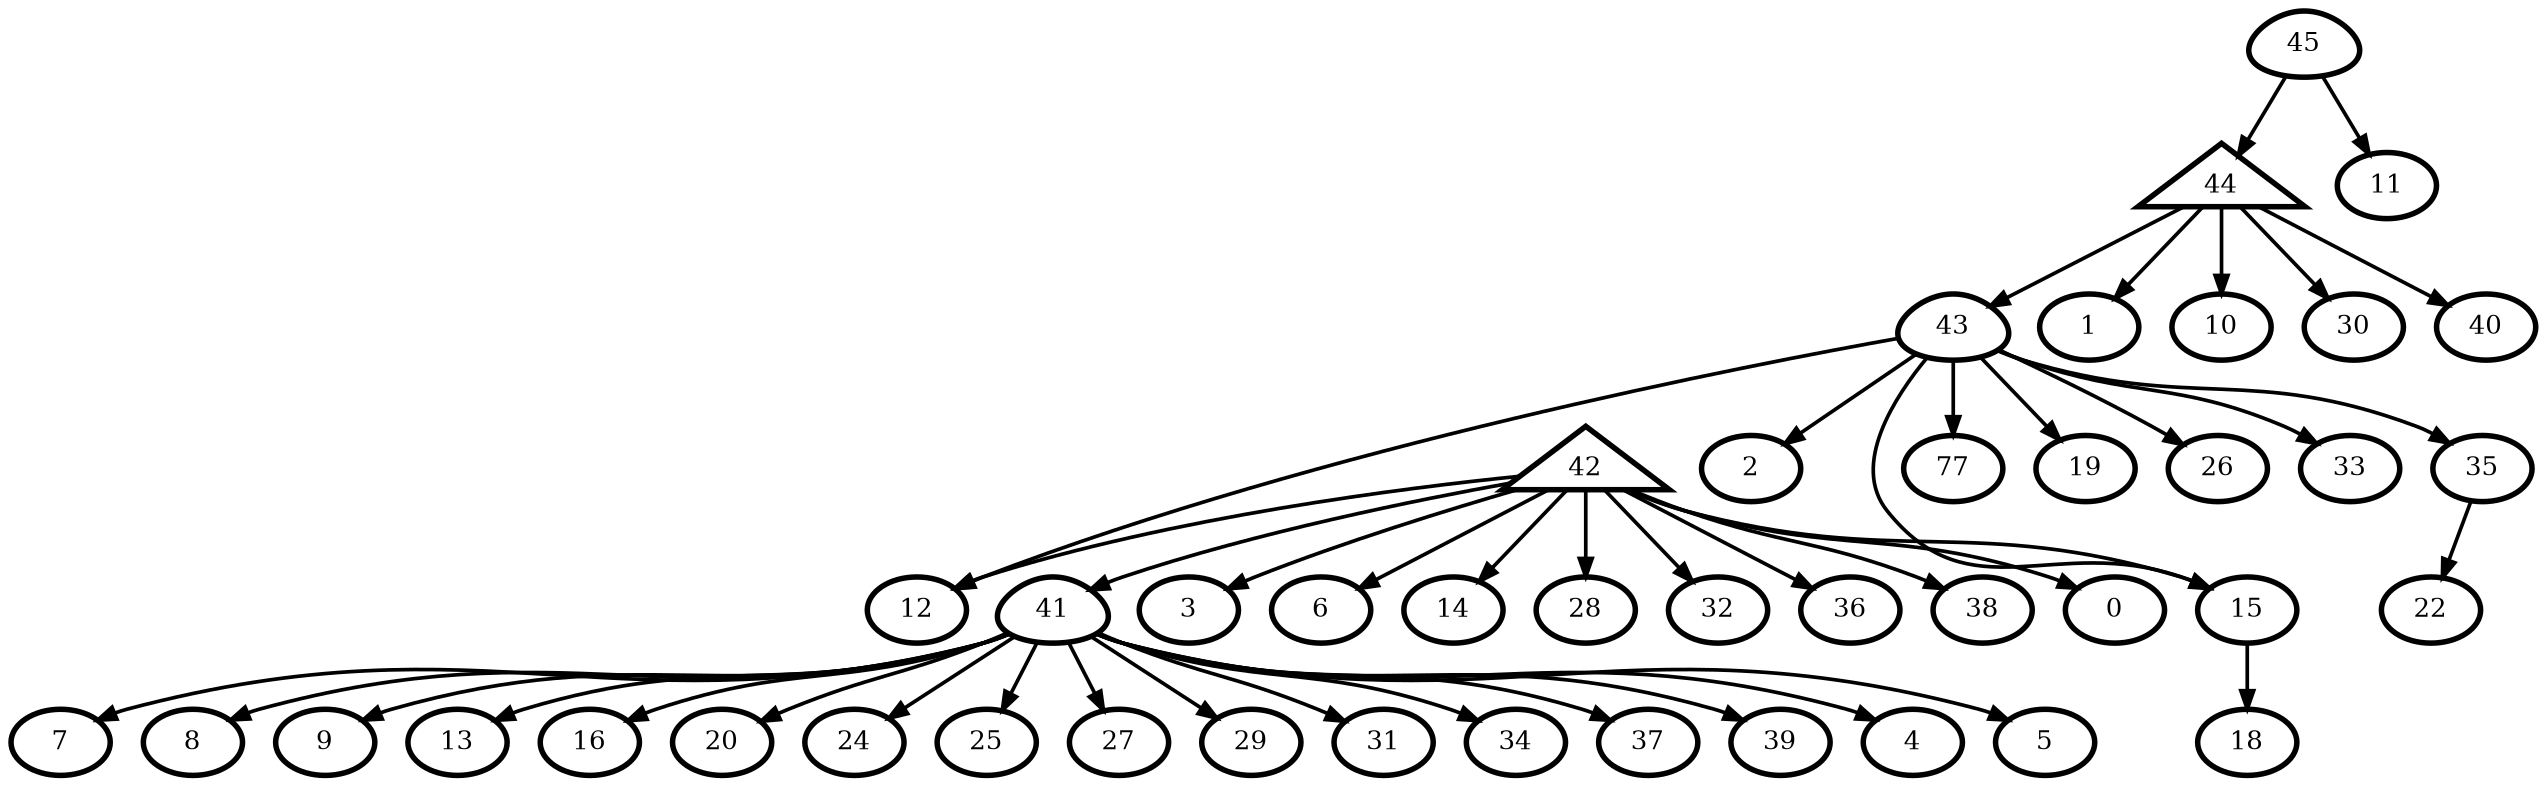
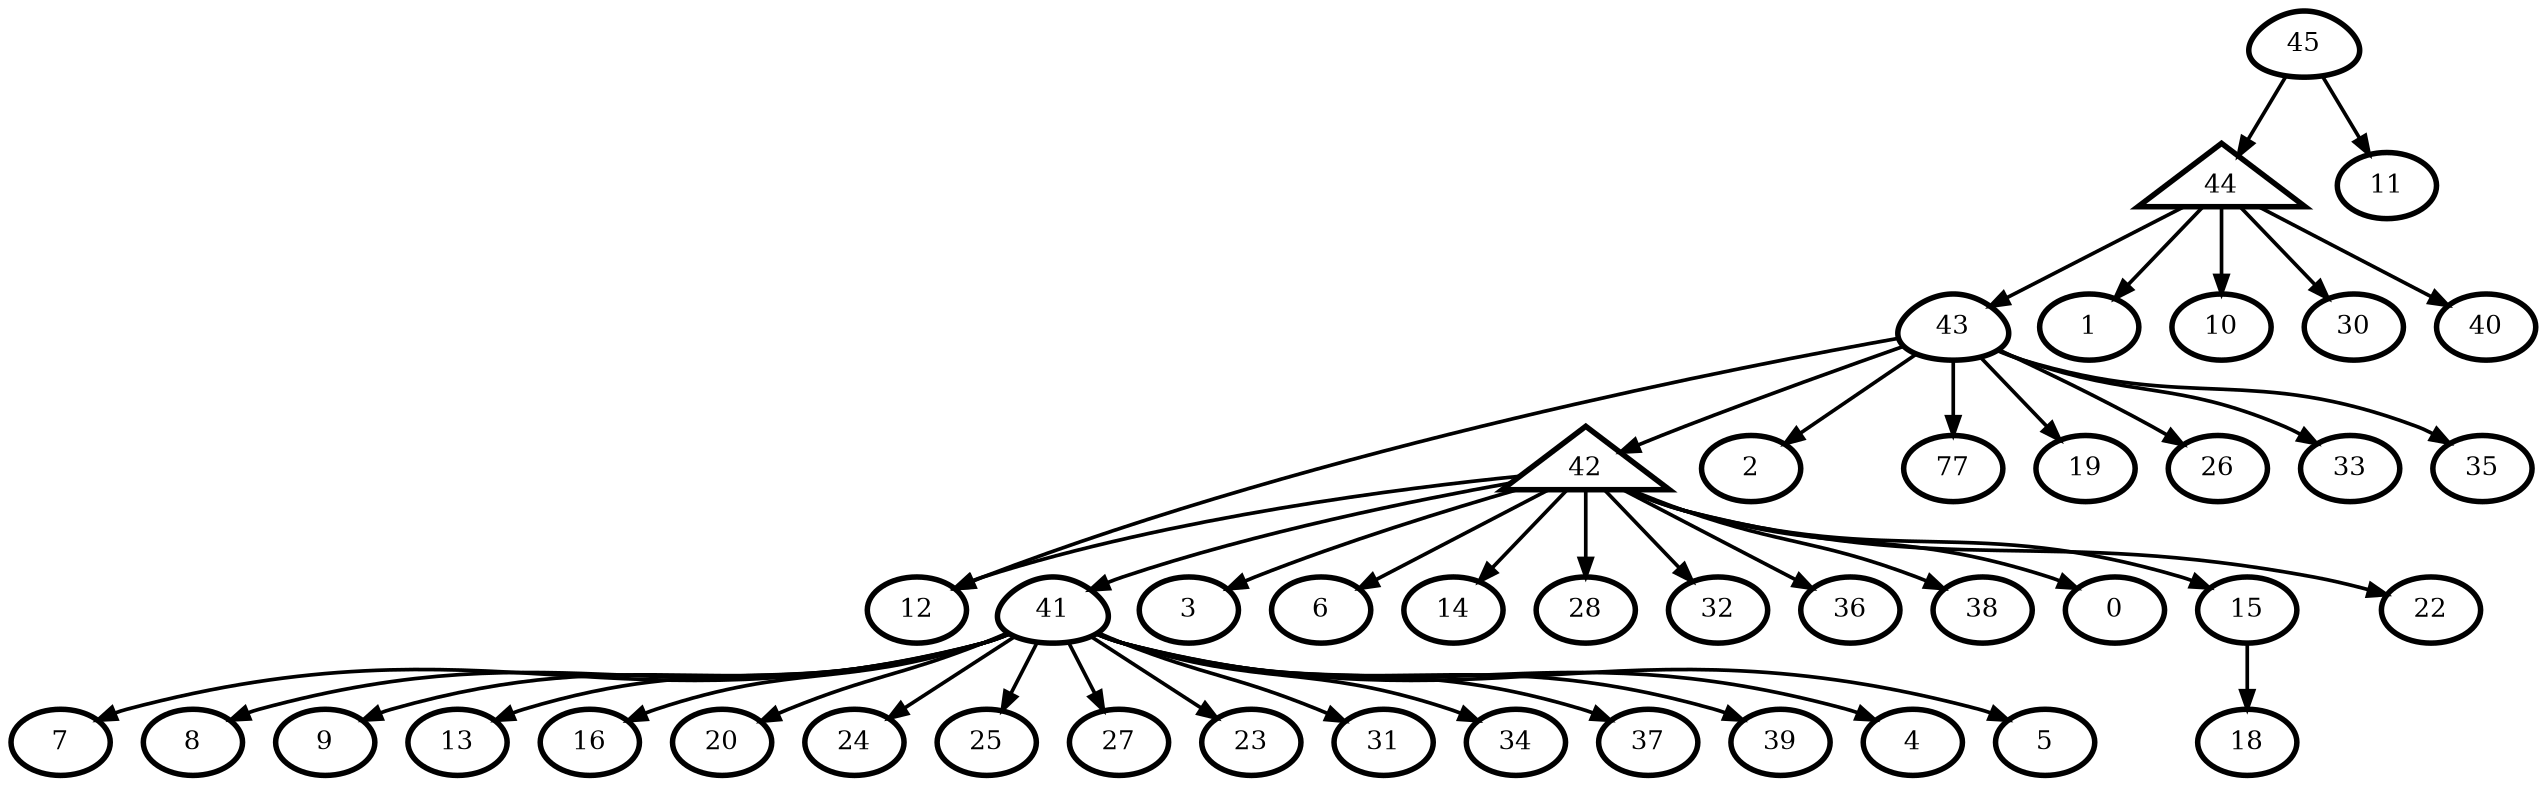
edge "43" -> "15": now "43" -> "42"
edge "35" -> "22": now "42" -> "22"
node "29": label "29" -> "23"
